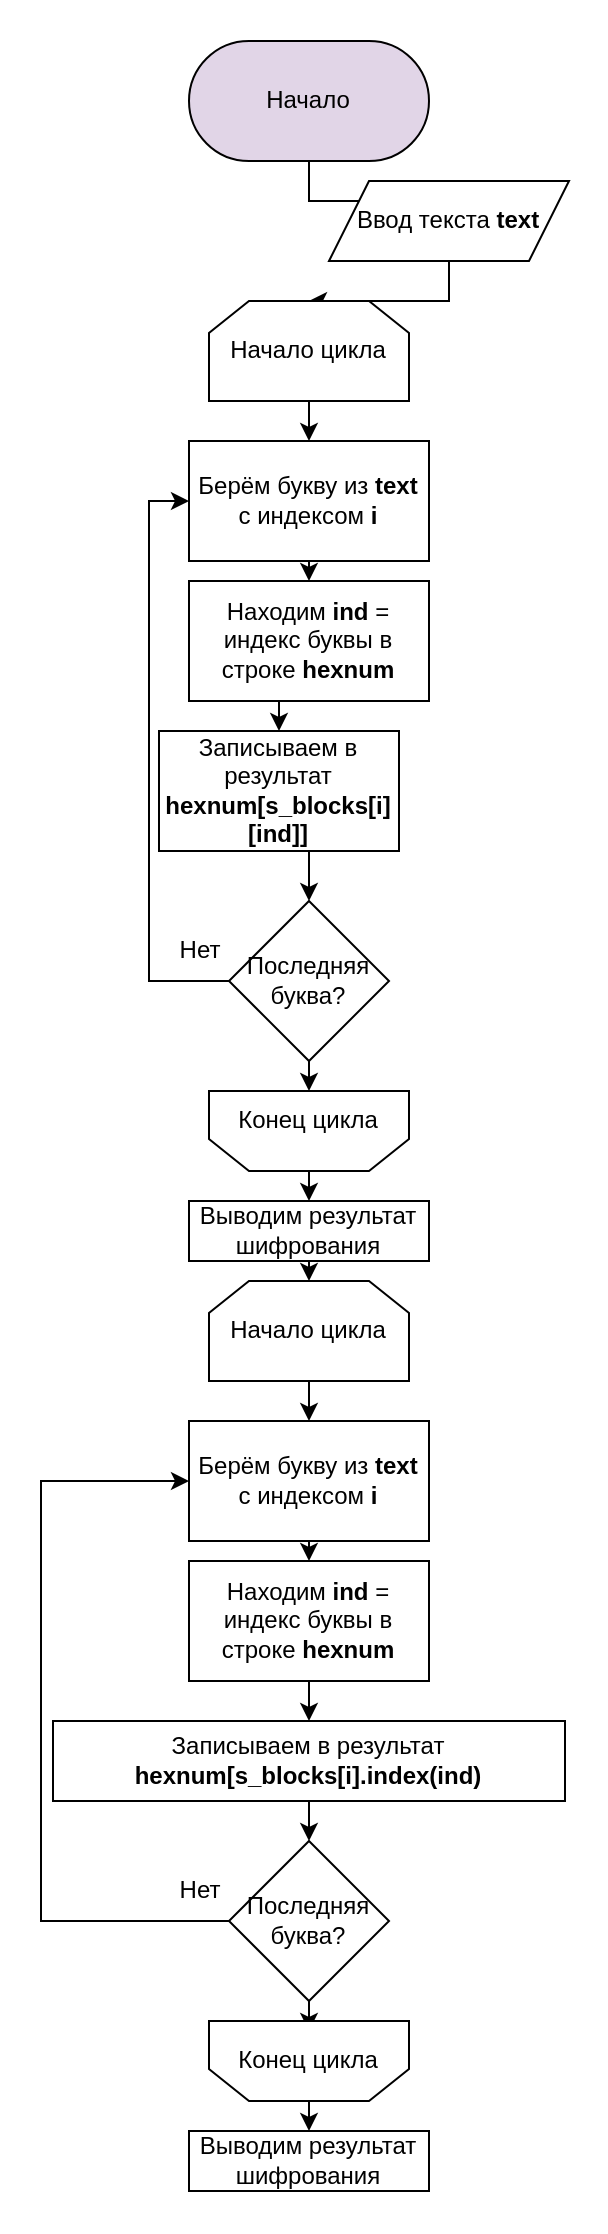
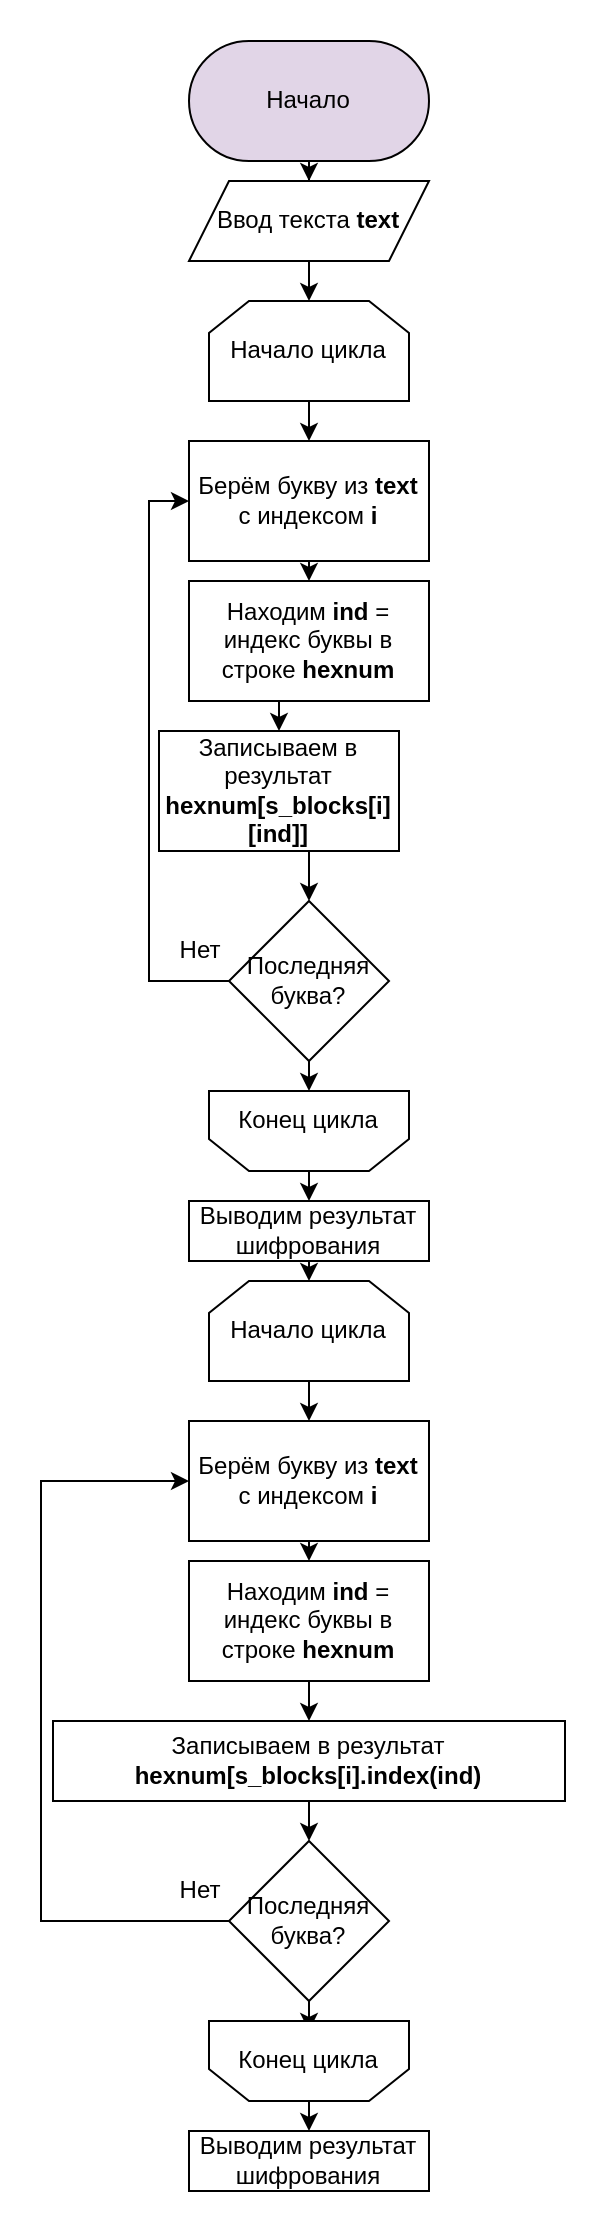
node "Ввод текста text": moved (449, 221) -> (309, 221)
